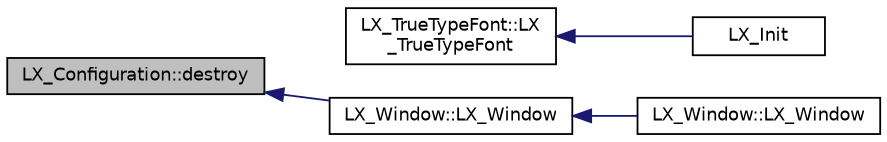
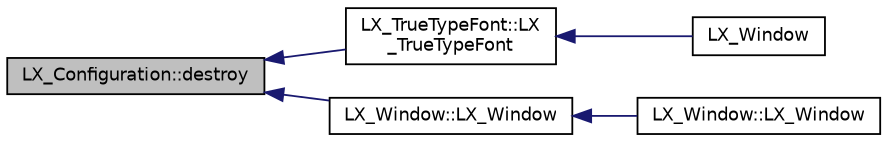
node "LX_Init": label "LX_Init" -> "LX_Window"
edge "LX_TrueTypeFont::LX _TrueTypeFont" -> "LX_Configuration::destroy": added
